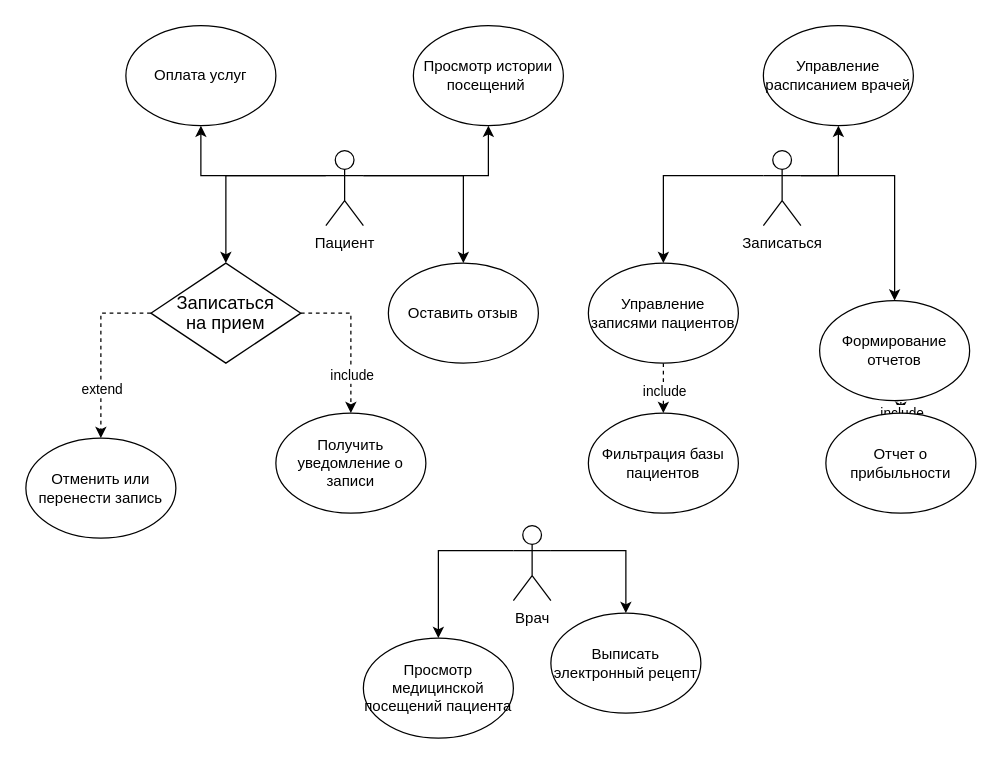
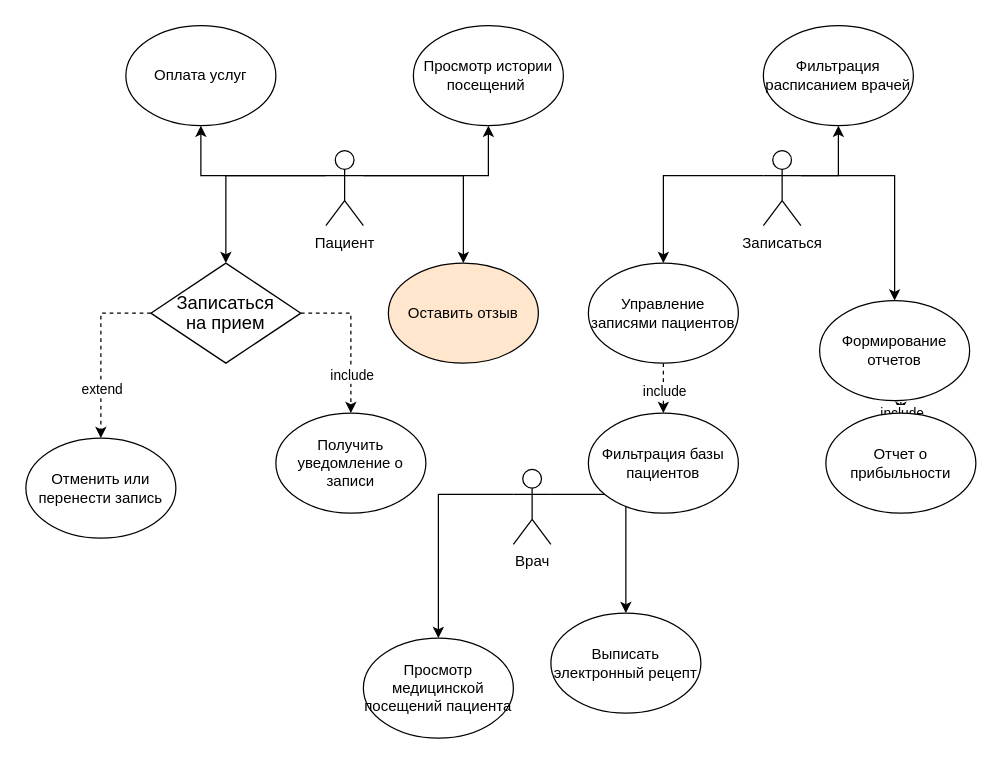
node "Управление расписанием врачей": label "Управление расписанием врачей" -> "Фильтрация расписанием врачей"
node "Оставить отзыв": fillcolor #ffffff -> #ffe6cc
node "Врач": moved (532, 563) -> (532, 507)
